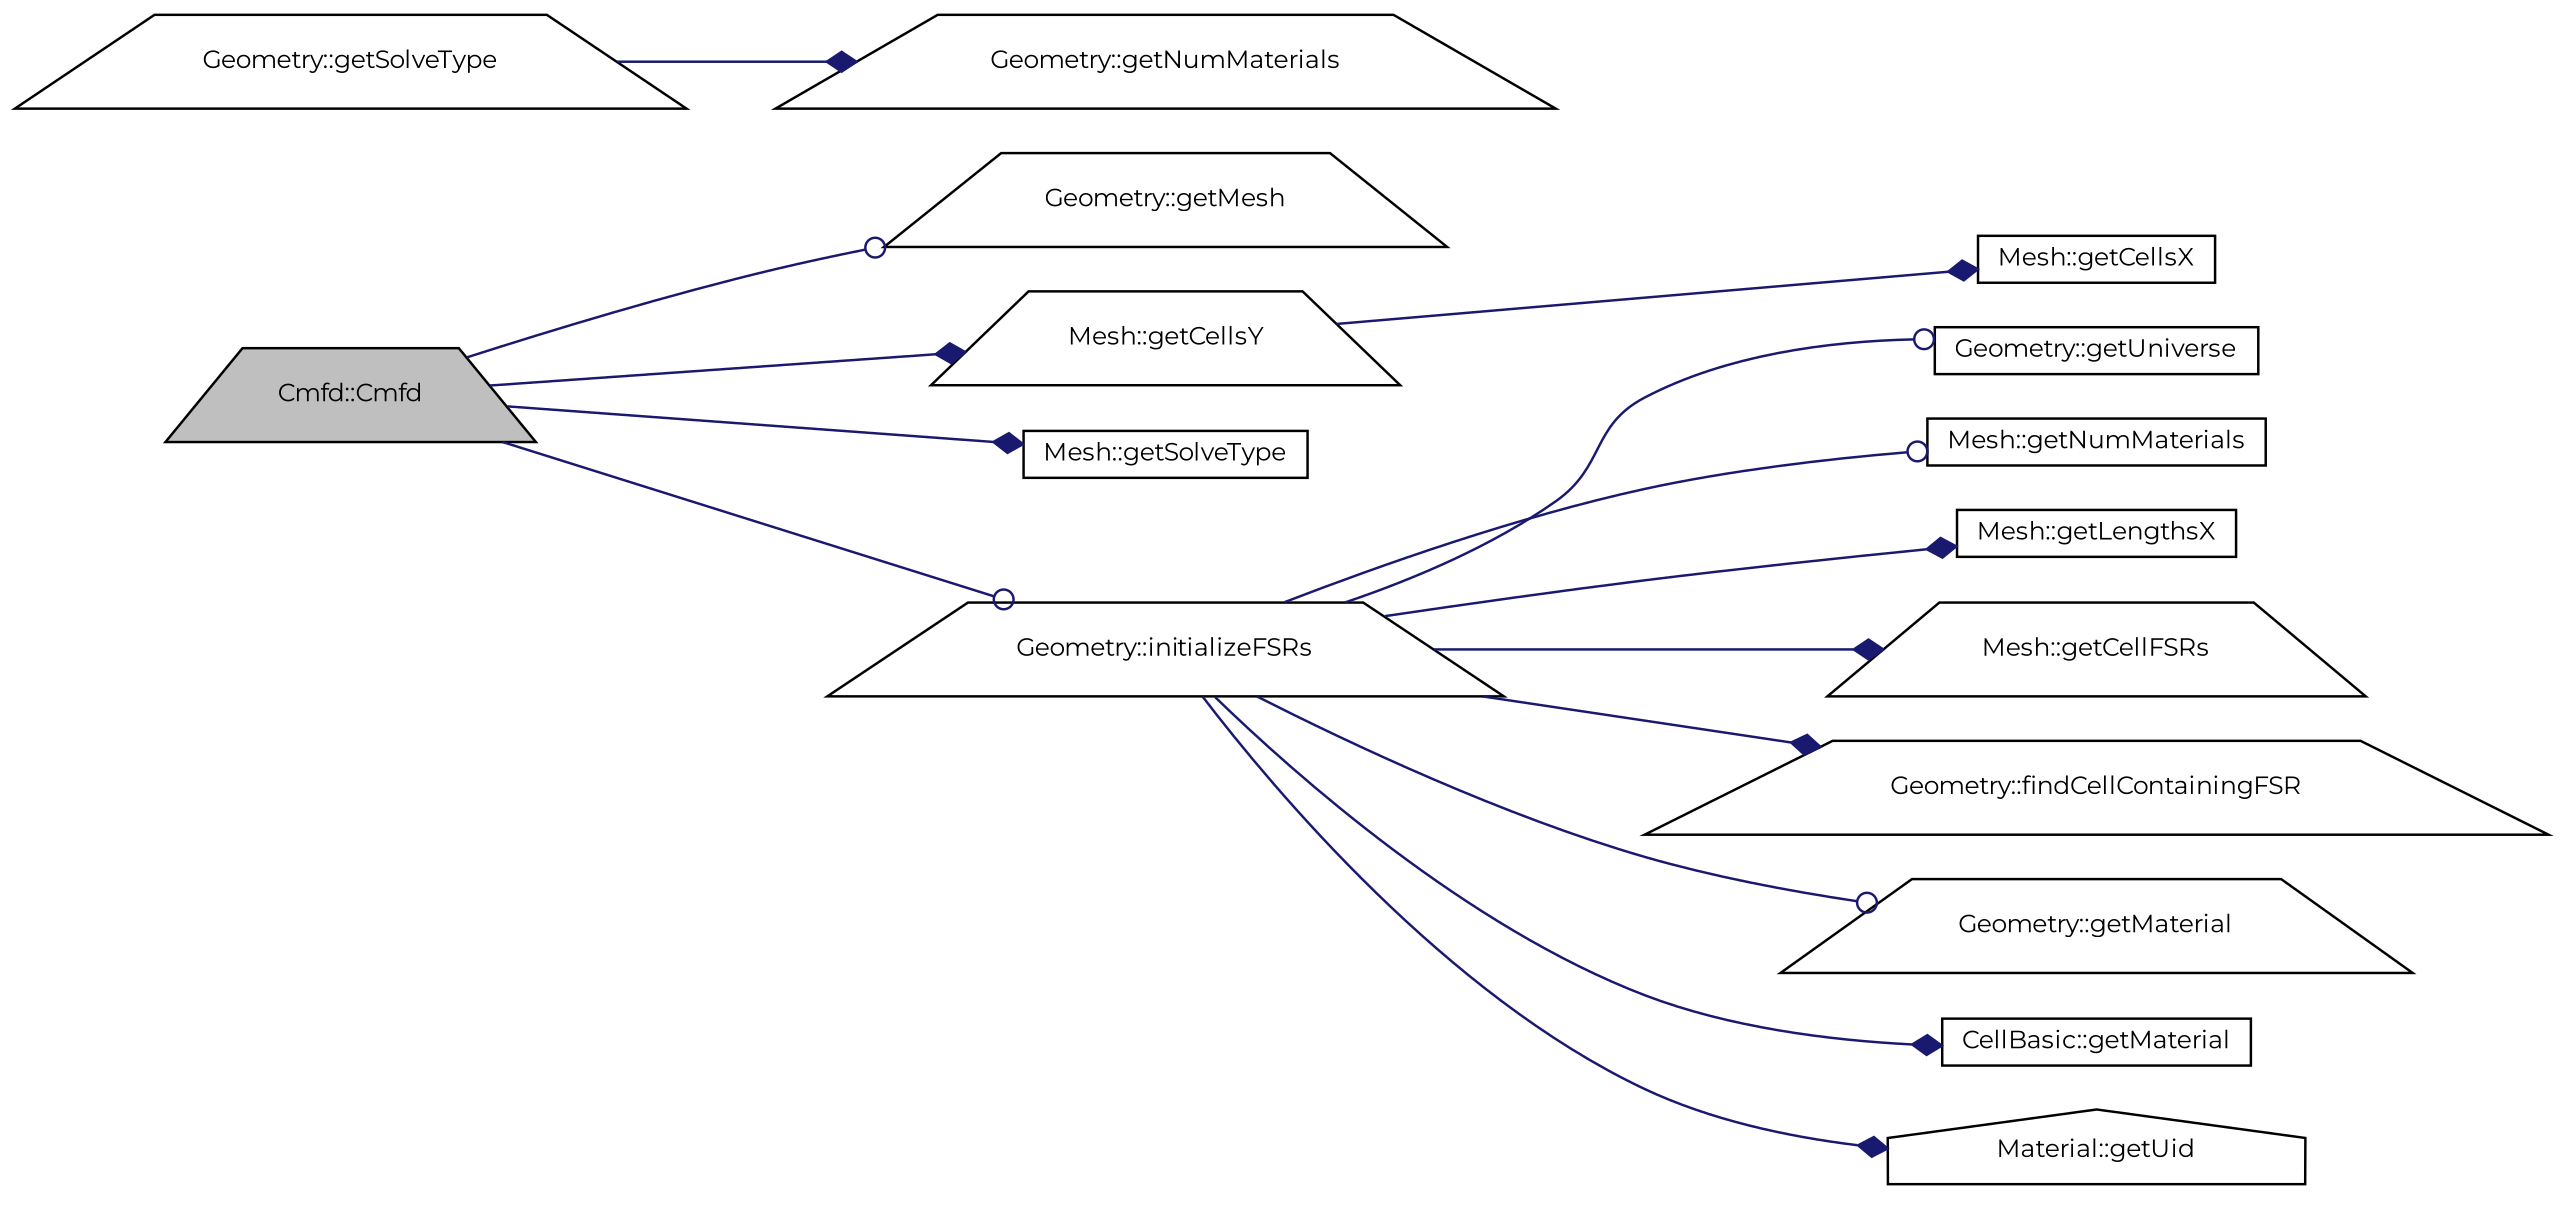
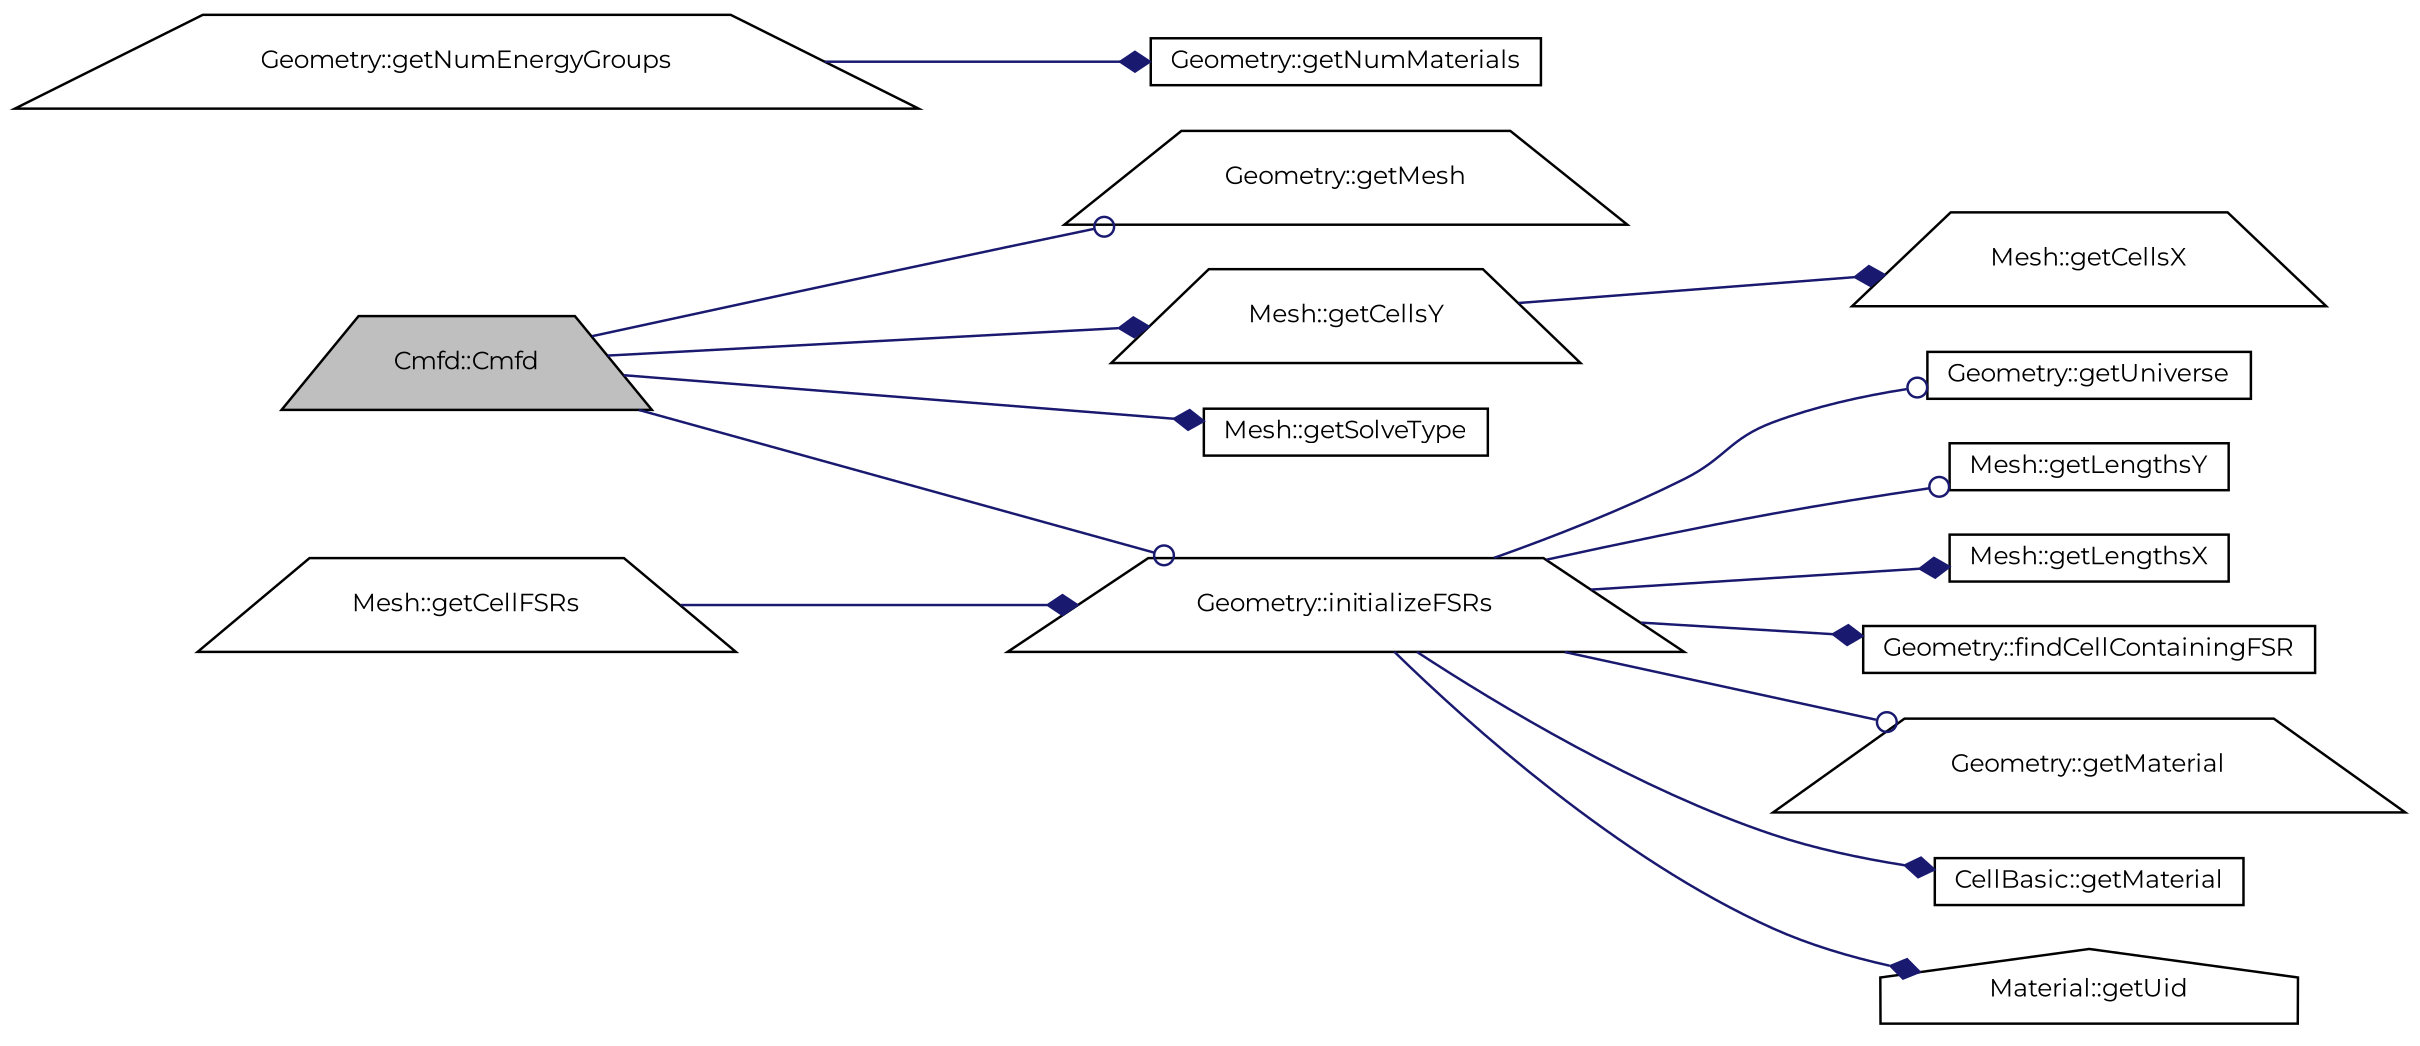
node "Geometry::getSolveType": label "Geometry::getSolveType" -> "Geometry::getNumEnergyGroups"
node "Geometry::getNumMaterials": shape trapezium -> box
node "Mesh::getCellsX": shape box -> trapezium
node "Mesh::getNumMaterials": label "Mesh::getNumMaterials" -> "Mesh::getLengthsY"
edge "Geometry::initializeFSRs" -> "Mesh::getCellFSRs": reversed
node "Geometry::findCellContainingFSR": shape trapezium -> box
